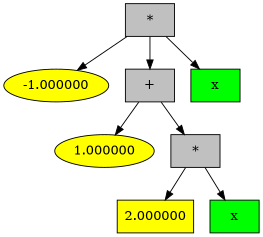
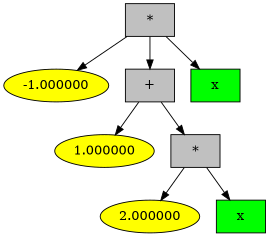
node "2.000000": shape box -> ellipse
